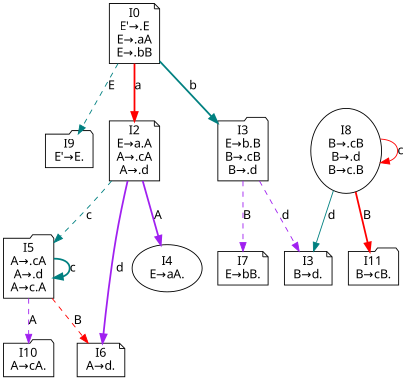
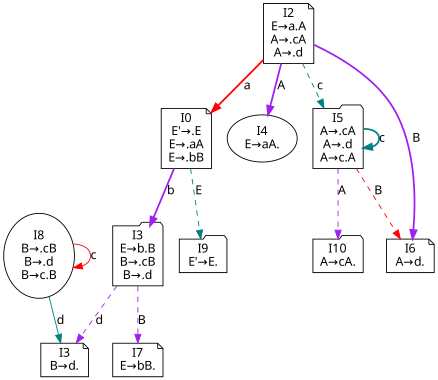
edge "I0 E'→.E E→.aA E→.bB" -> "I2 E→a.A A→.cA A→.d": reversed
edge "I0 E'→.E E→.aA E→.bB" -> "I3 E→b.B B→.cB B→.d": color teal -> purple
edge "I2 E→a.A A→.cA A→.d" -> "I6 A→d.": label "d" -> "B"
node "I11 B→cB.": removed
